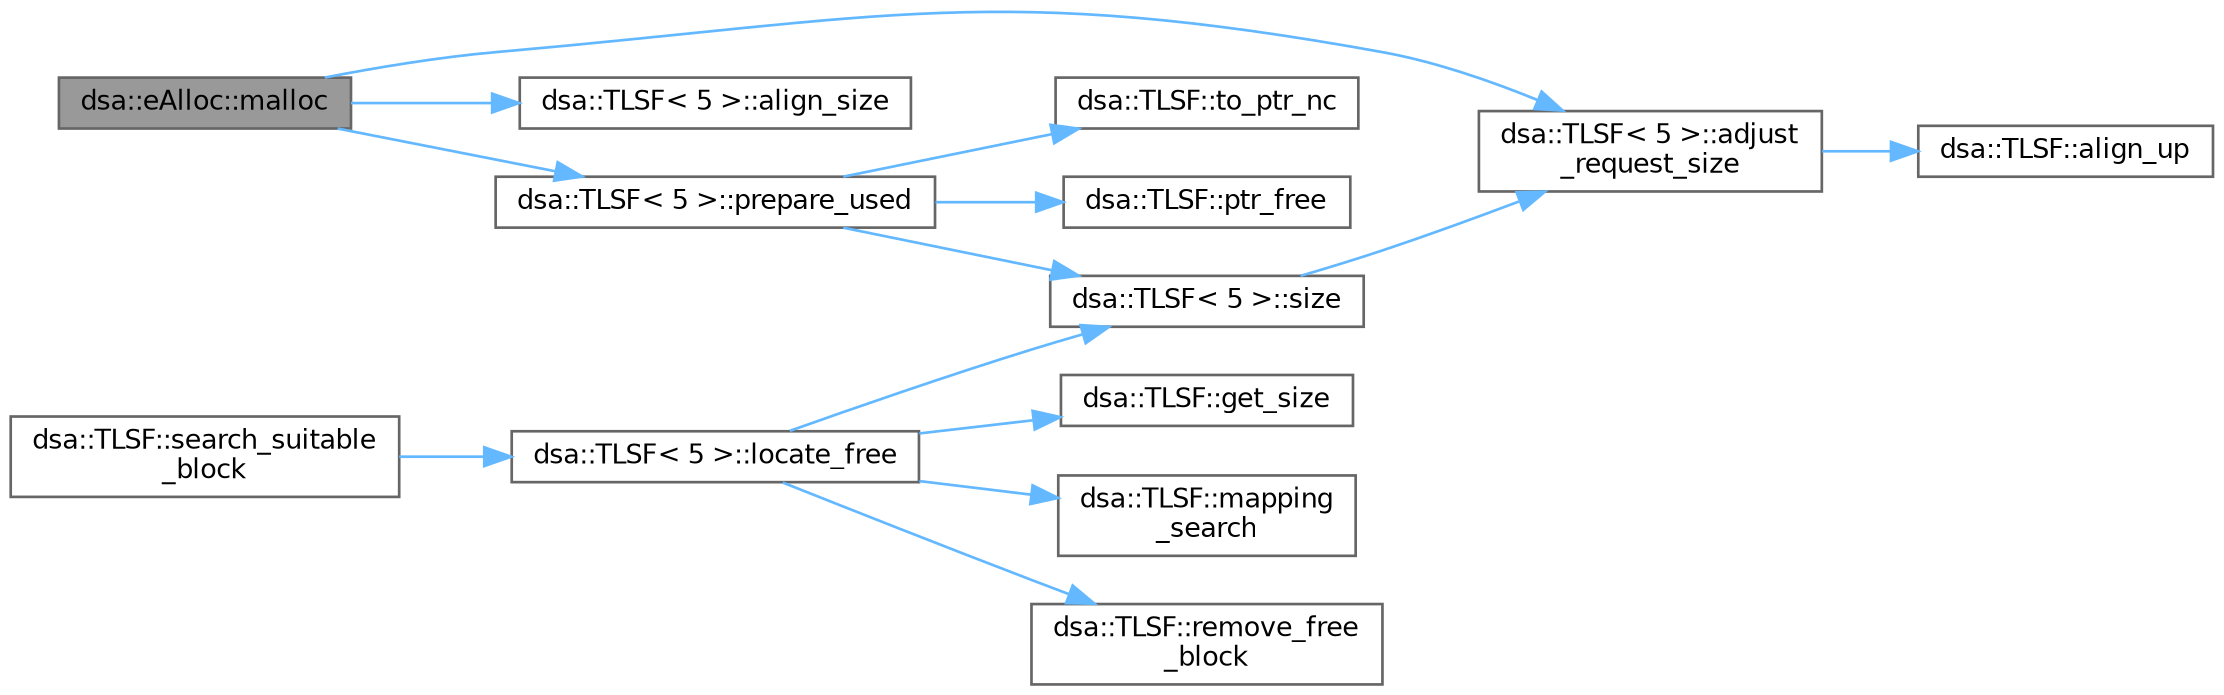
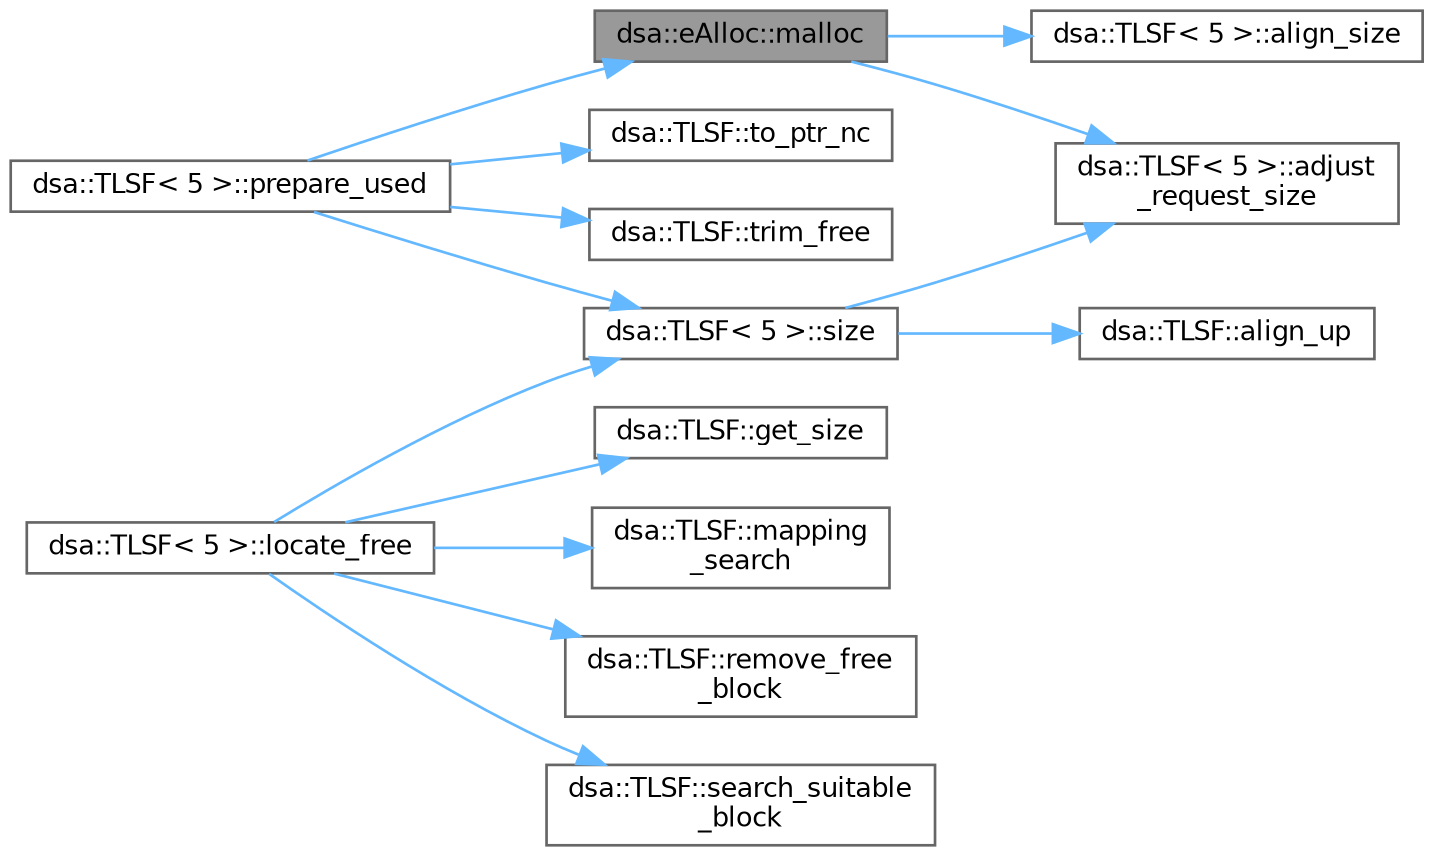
edge "dsa::eAlloc::malloc" -> "dsa::TLSF< 5 >::prepare_used": reversed
edge "dsa::TLSF< 5 >::adjust _request_size" -> "dsa::TLSF::align_up": now "dsa::TLSF< 5 >::size" -> "dsa::TLSF::align_up"
node "dsa::TLSF::ptr_free": label "dsa::TLSF::ptr_free" -> "dsa::TLSF::trim_free"
edge "dsa::TLSF::search_suitable _block" -> "dsa::TLSF< 5 >::locate_free": reversed
